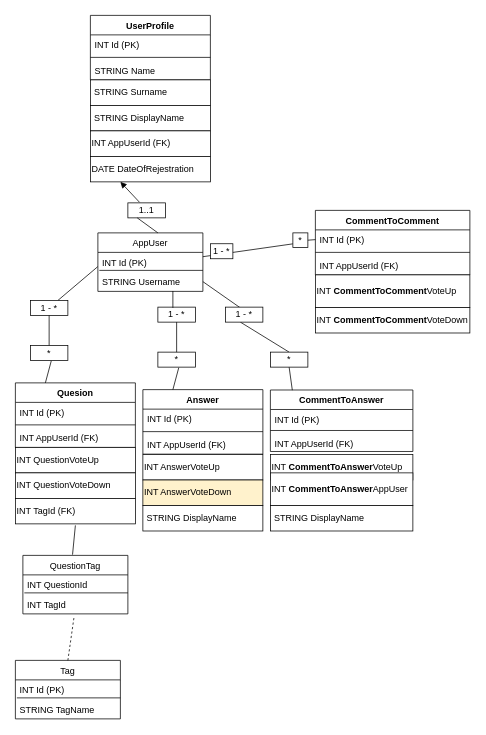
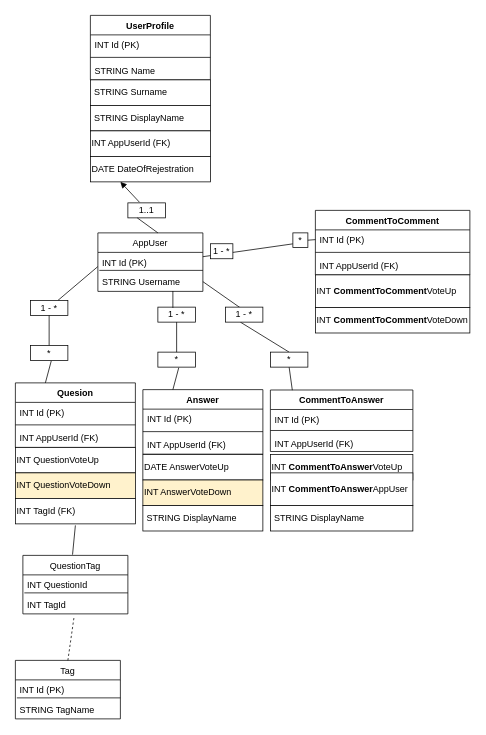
node "INT AnswerVoteUp": label "INT AnswerVoteUp" -> "DATE AnswerVoteUp"
node "INT QuestionVoteDown": fillcolor #ffffff -> #fff2cc
